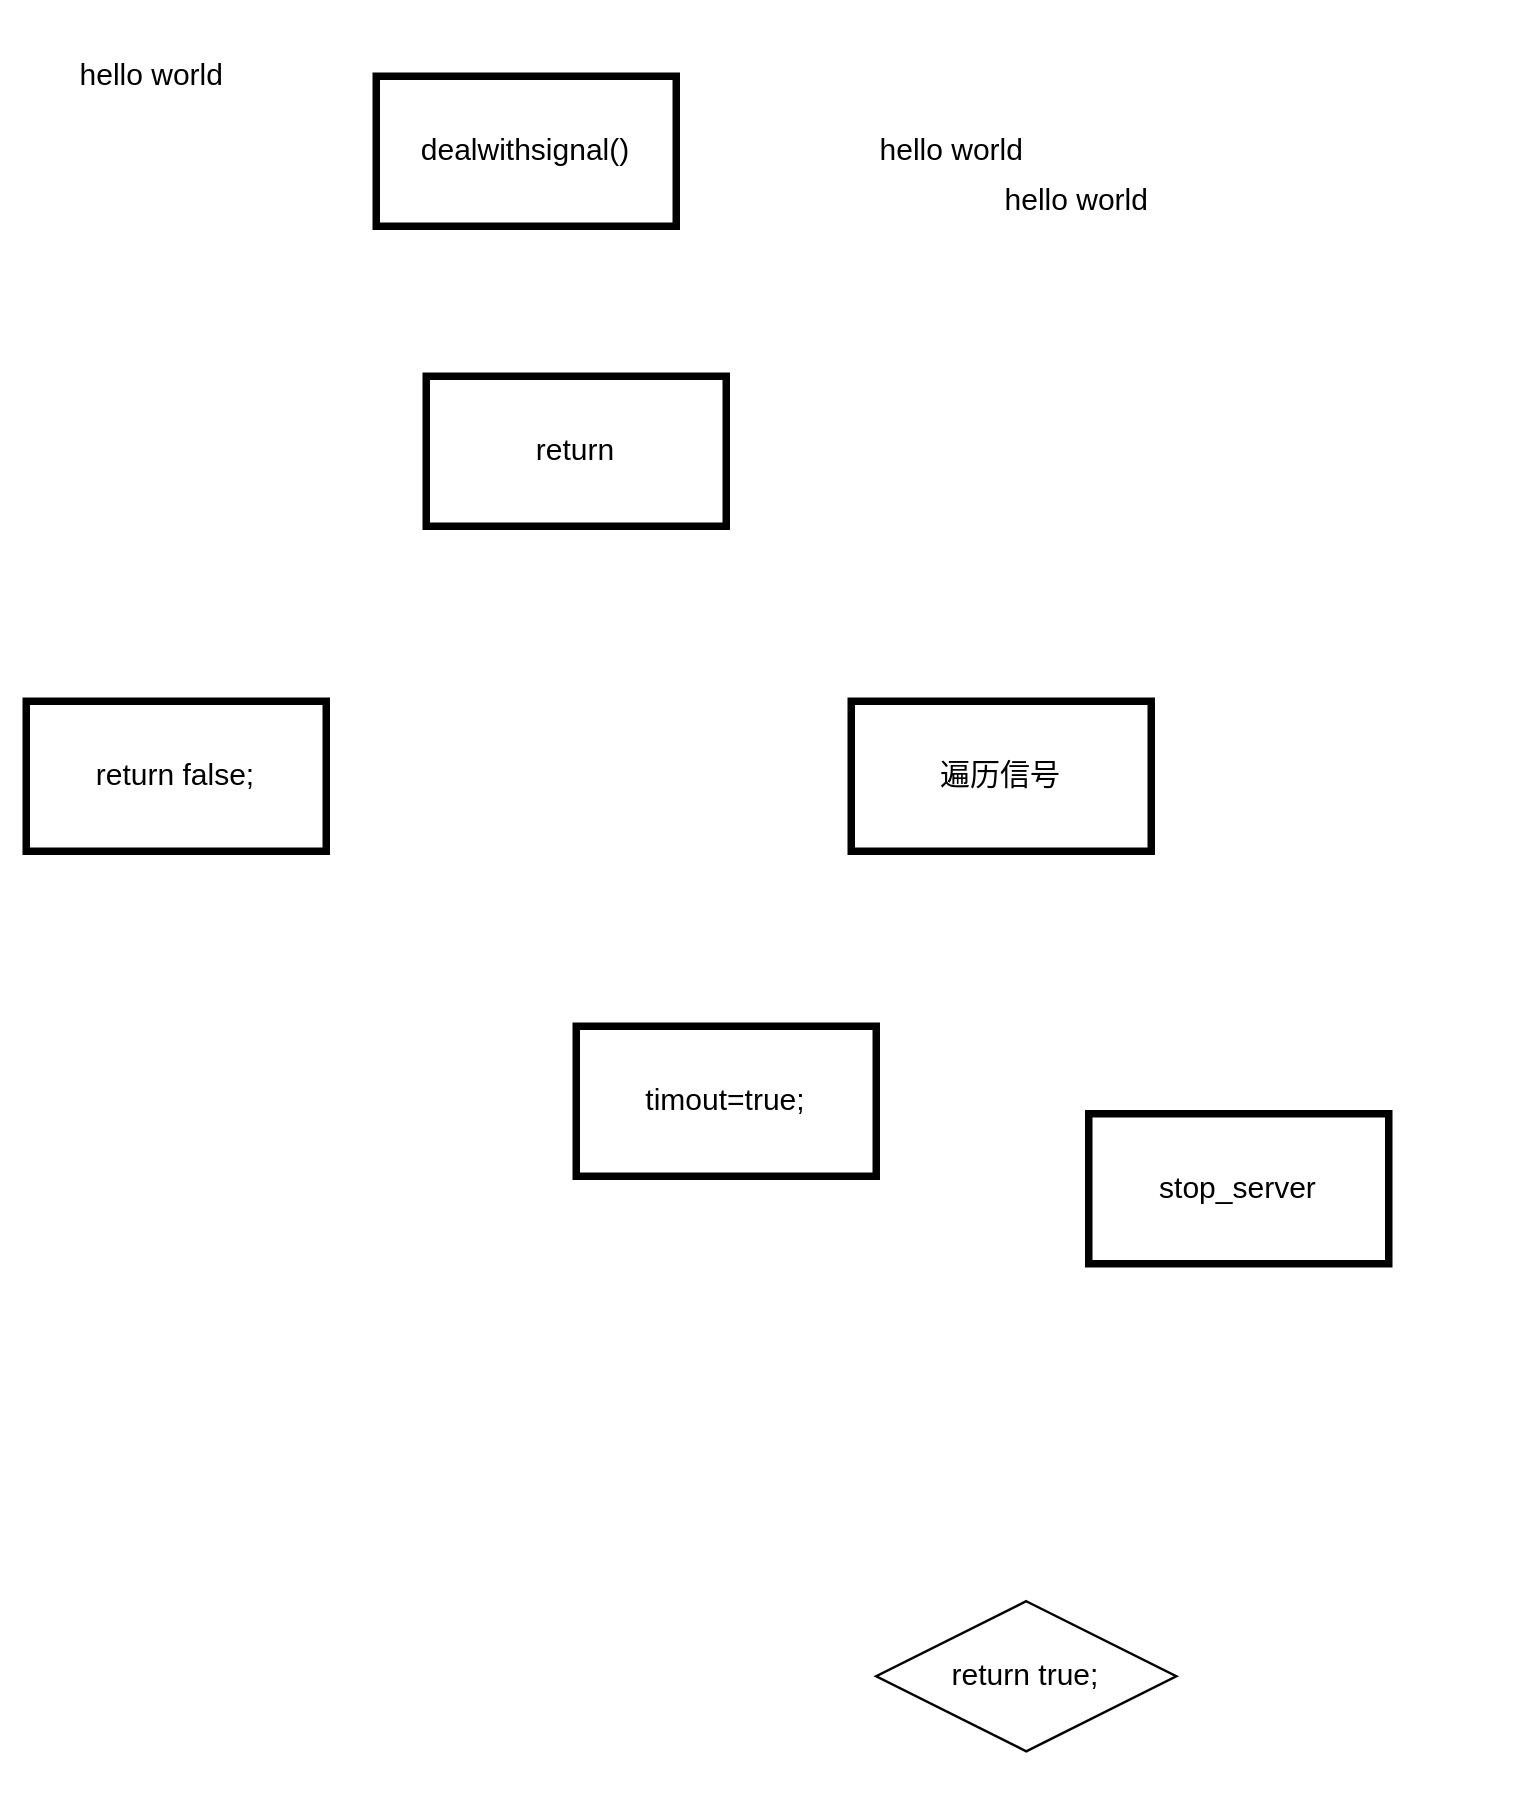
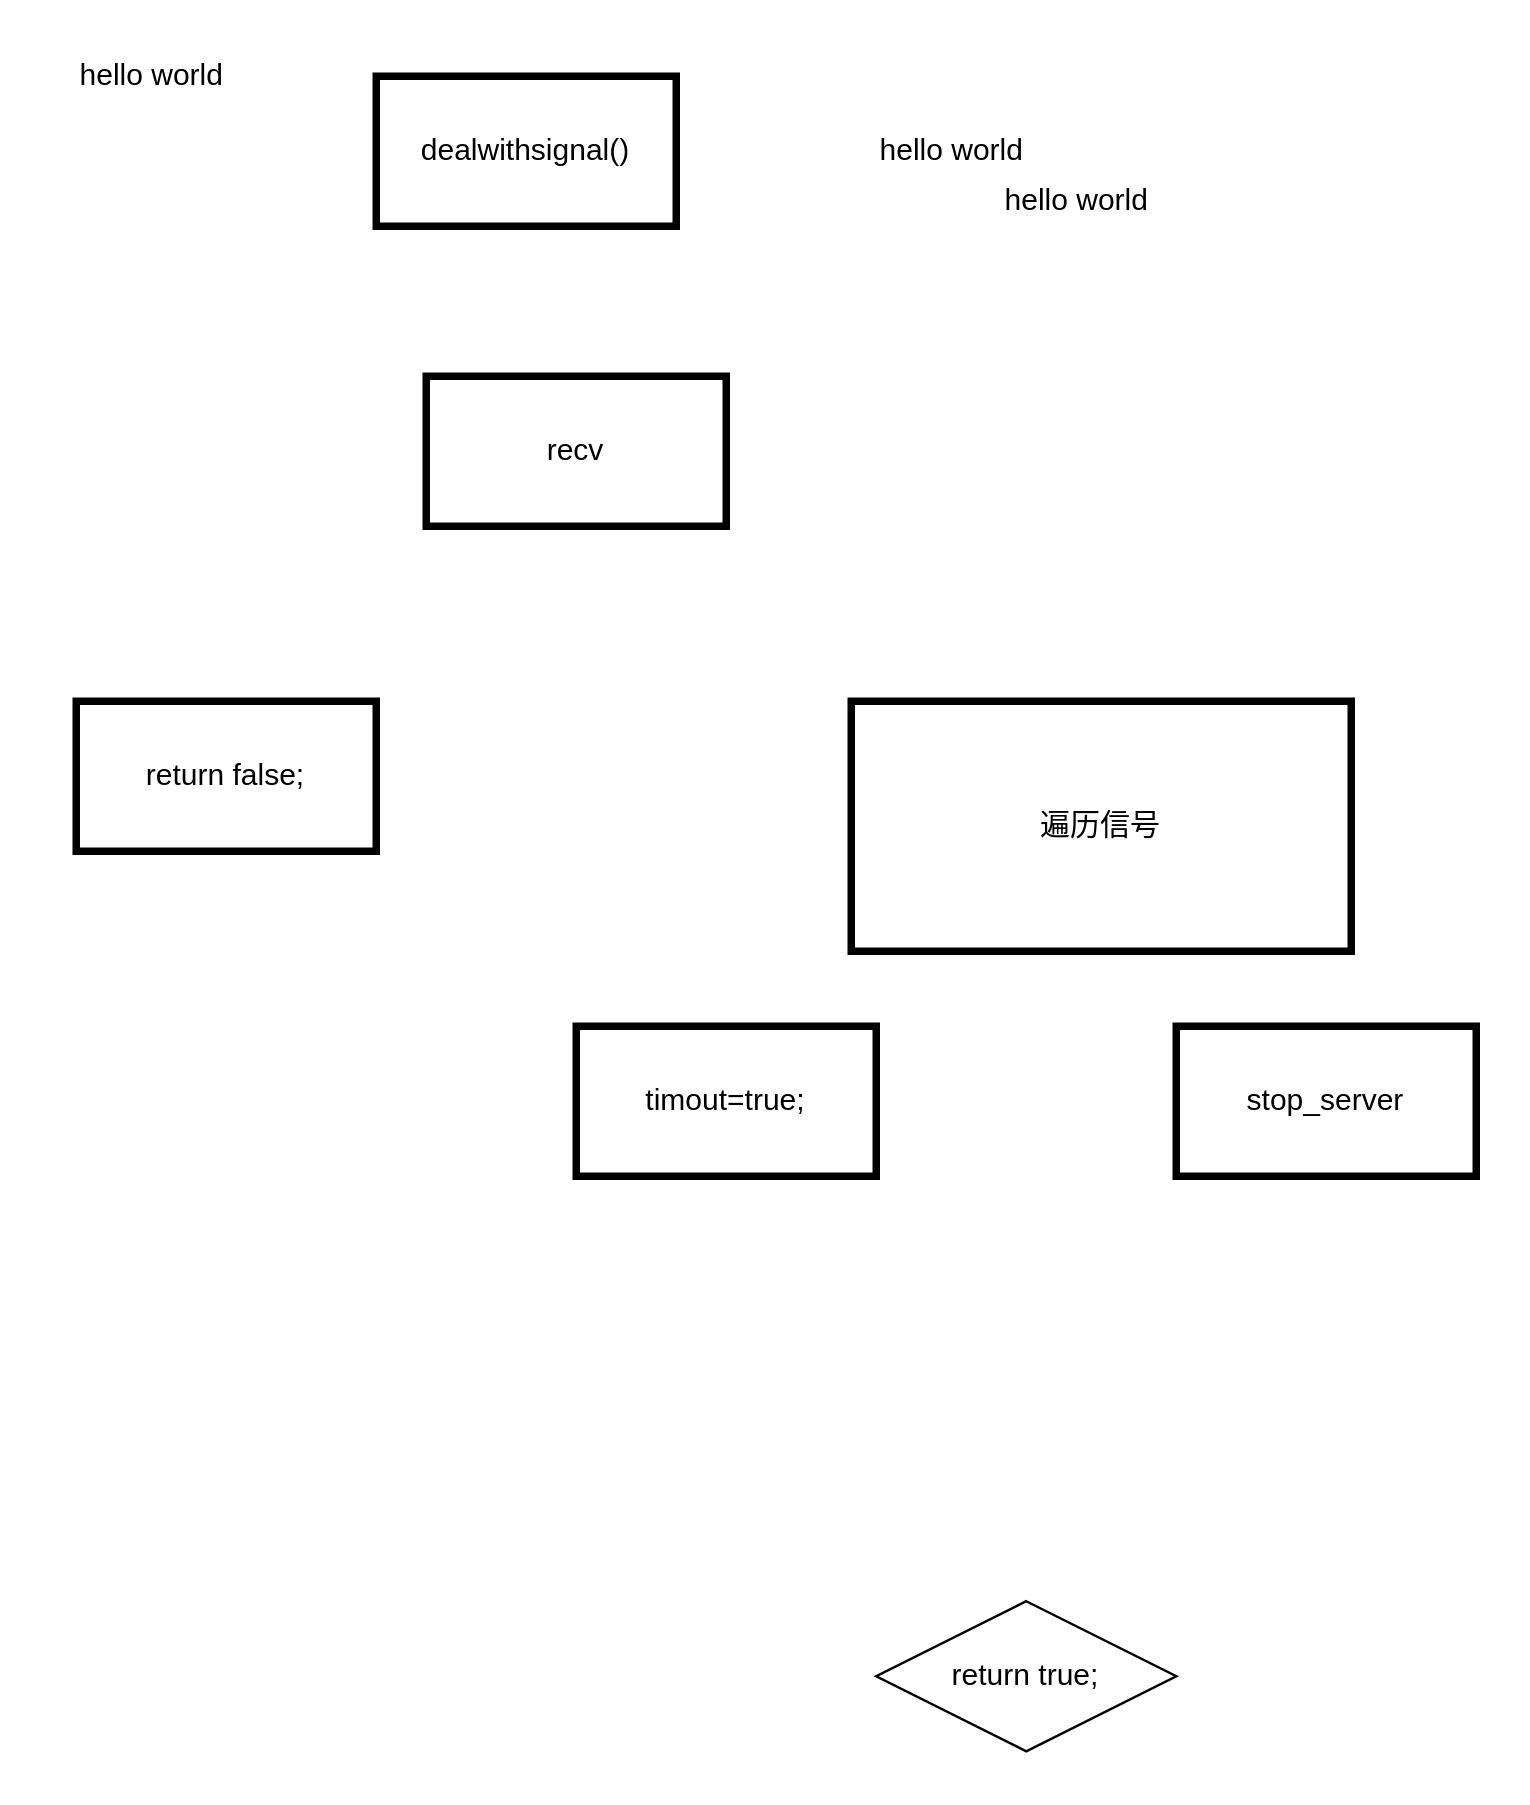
node "return": label "return" -> "recv"
node "return false;": moved (176, 776) -> (226, 776)
node "遍历信号": size 300x150 -> 500x250
node "stop_server": moved (1239, 1189) -> (1326, 1101)
